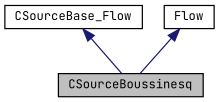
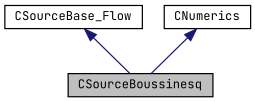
node "Flow": label "Flow" -> "CNumerics"
